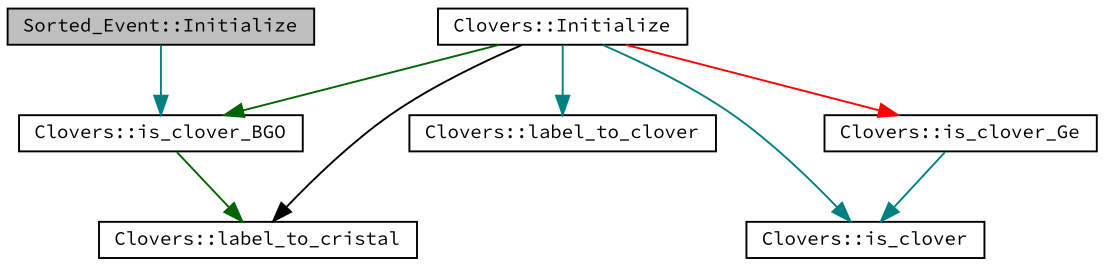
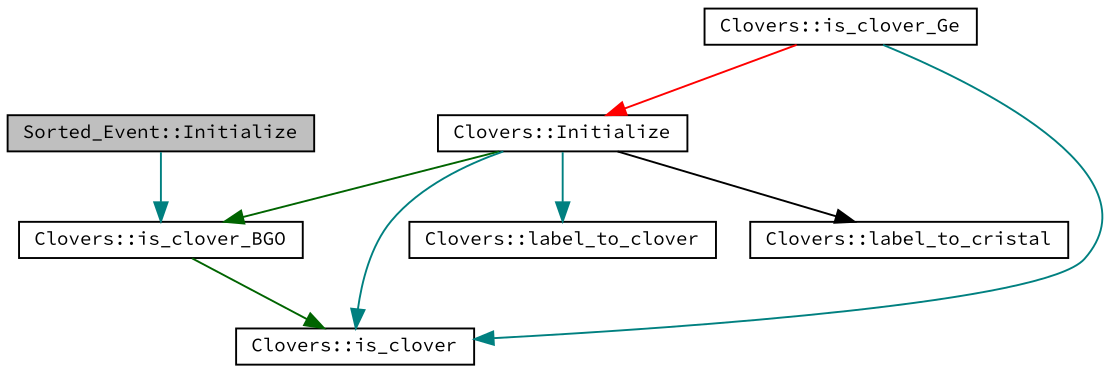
edge "Clovers::Initialize" -> "Clovers::is_clover_Ge": reversed
edge "Clovers::is_clover_BGO" -> "Clovers::label_to_cristal": now "Clovers::is_clover_BGO" -> "Clovers::is_clover"
